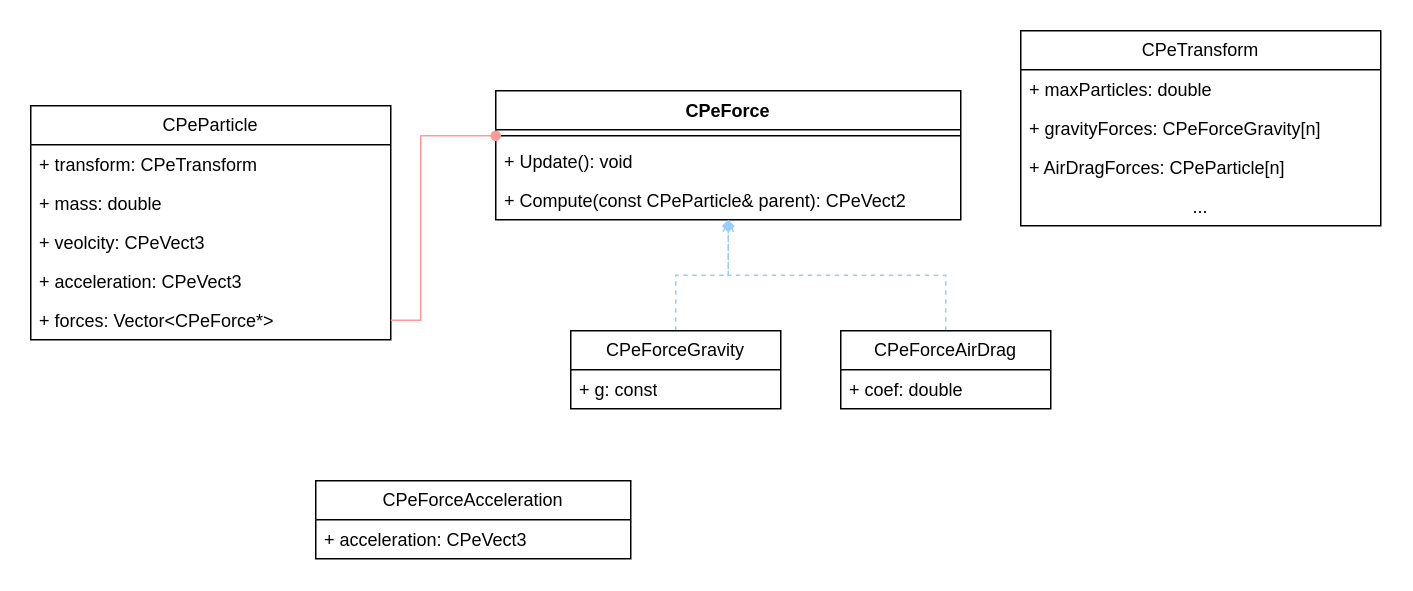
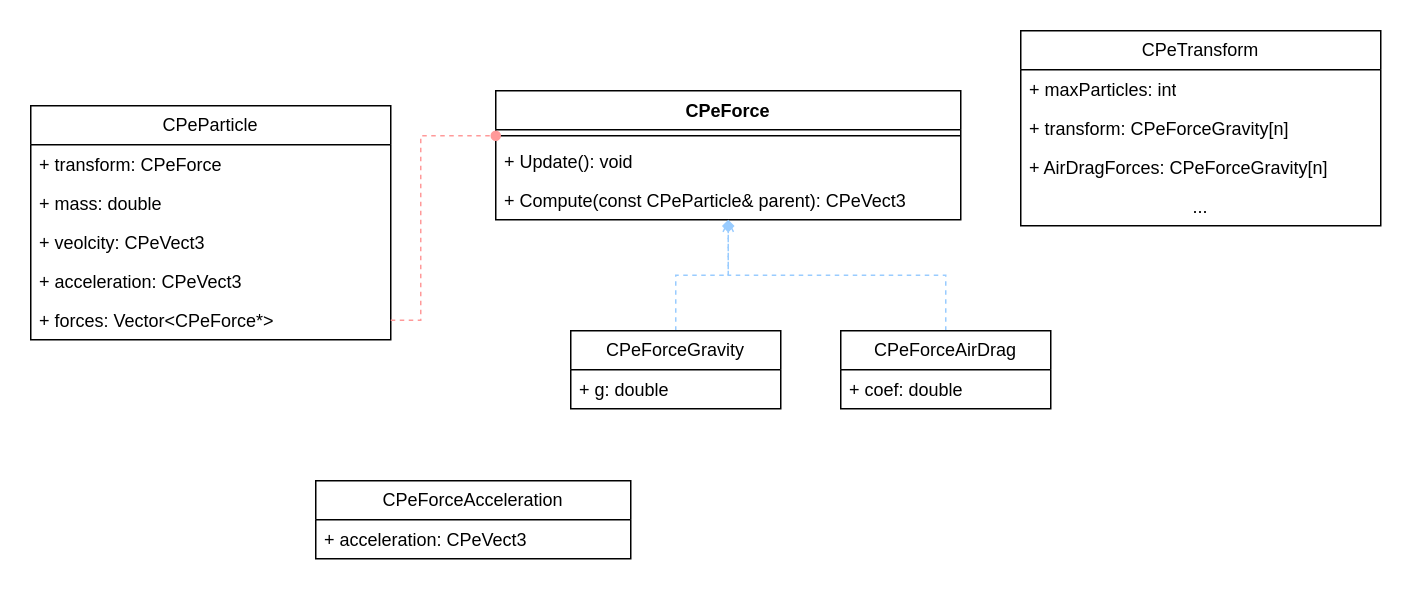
node "+ maxParticles: double": label "+ maxParticles: double" -> "+ maxParticles: int"
node "+ gravityForces: CPeForceGravity[n]": label "+ gravityForces: CPeForceGravity[n]" -> "+ transform: CPeForceGravity[n]"
node "+ transform: CPeTransform": label "+ transform: CPeTransform" -> "+ transform: CPeForce"
node "+ AirDragForces: CPeParticle[n]": label "+ AirDragForces: CPeParticle[n]" -> "+ AirDragForces: CPeForceGravity[n]"
node "+ Compute(const CPeParticle& parent): CPeVect2": label "+ Compute(const CPeParticle& parent): CPeVect2" -> "+ Compute(const CPeParticle& parent): CPeVect3"
edge "+ forces: Vector<CPeForce*>" -> "CPeForce": style solid -> dashed
node "+ g: const": label "+ g: const" -> "+ g: double"
